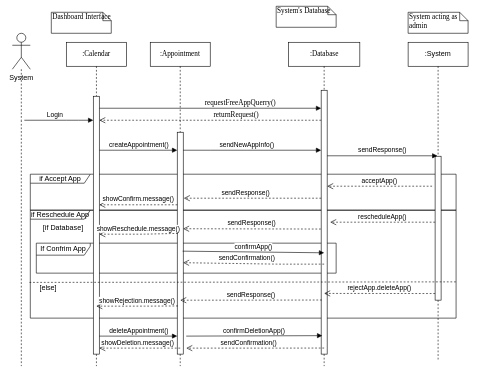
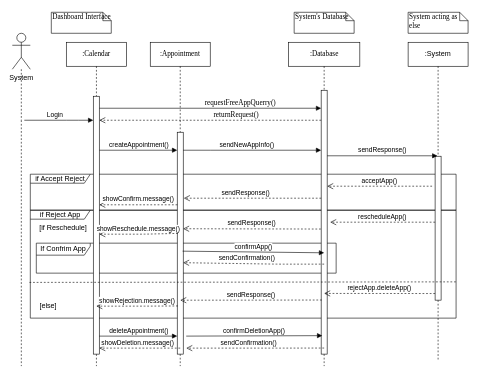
node "System's Database": moved (306, 17) -> (324, 23)
node "System acting as admin": label "System acting as admin" -> "System acting as else"
node "if Accept App": label "if Accept App" -> "if Accept Reject"
node "if Reschedule App": label "if Reschedule App" -> "if Reject App"
node "[if Database]": label "[if Database]" -> "[if Reschedule]"
node "[else]": moved (48, 288) -> (48, 306)
